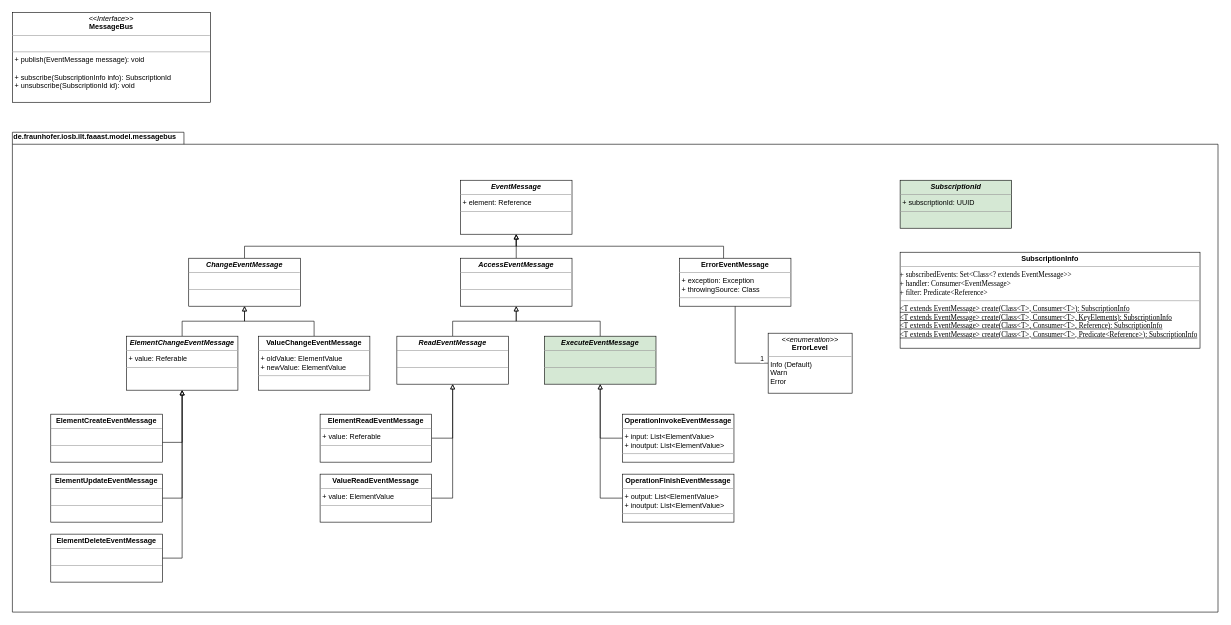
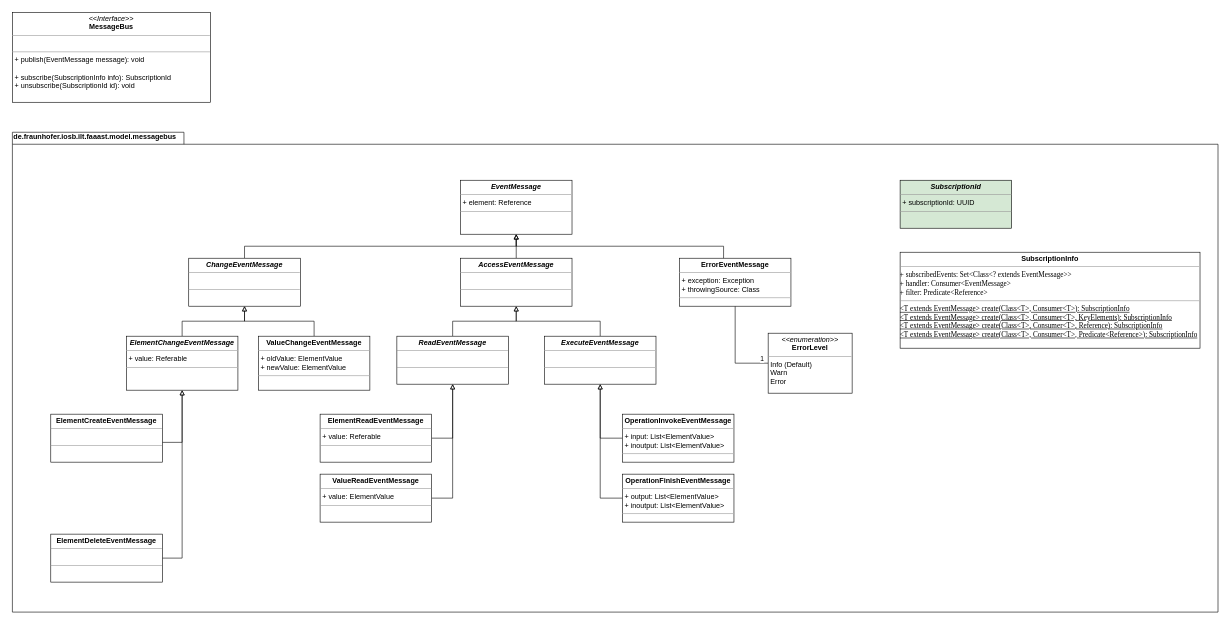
node "ExecuteEventMessage": fillcolor #d5e8d4 -> #ffffff
node "ElementUpdateEventMessage": removed
edge "ElementUpdateEventMessage" -> "ElementChangeEventMessage + value: Referable": removed
